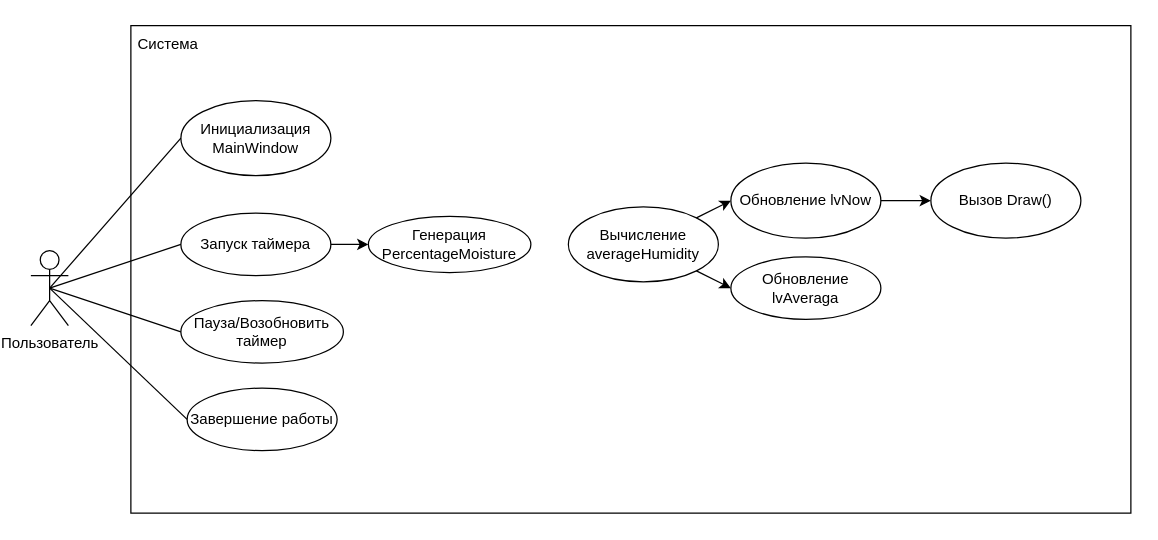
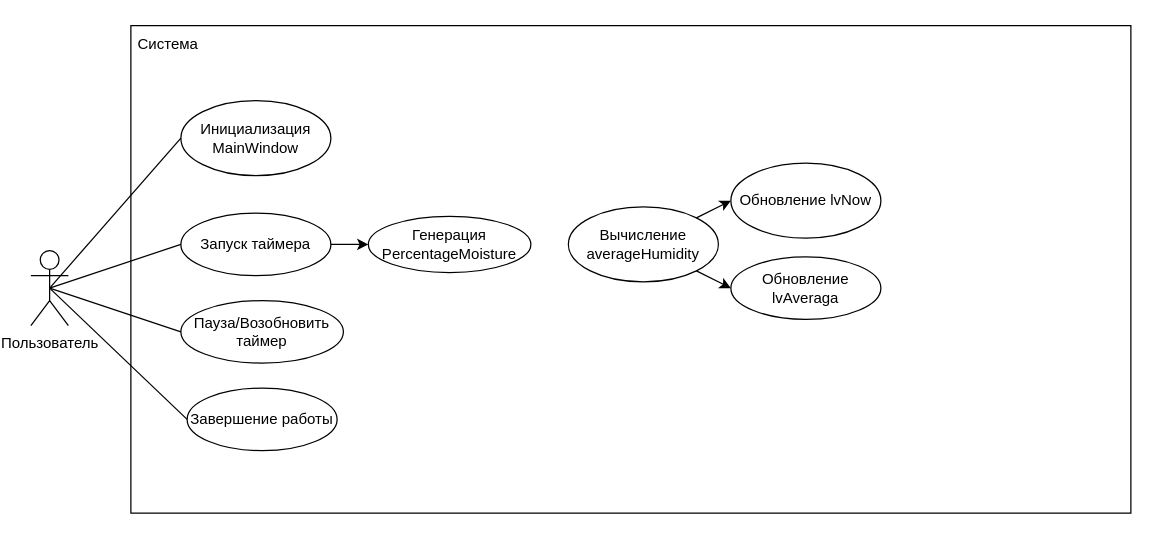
edge "Обновление lvNow" -> "Вызов Draw()": removed
node "Вызов Draw()": removed
